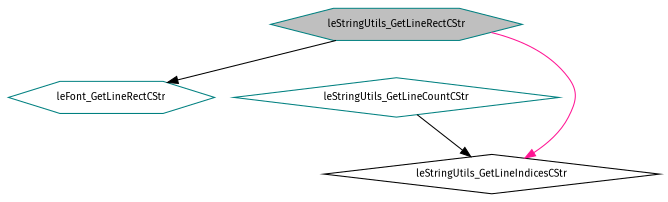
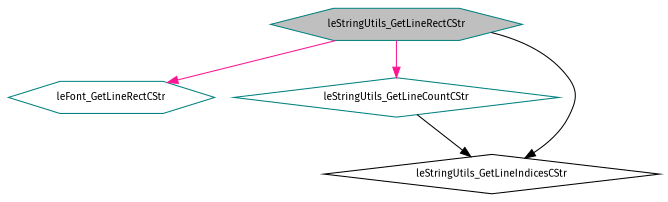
edge "leStringUtils_GetLineRectCStr" -> "leStringUtils_GetLineCountCStr": added
edge "leStringUtils_GetLineRectCStr" -> "leFont_GetLineRectCStr": color black -> deeppink
edge "leStringUtils_GetLineRectCStr" -> "leStringUtils_GetLineIndicesCStr": color deeppink -> black
